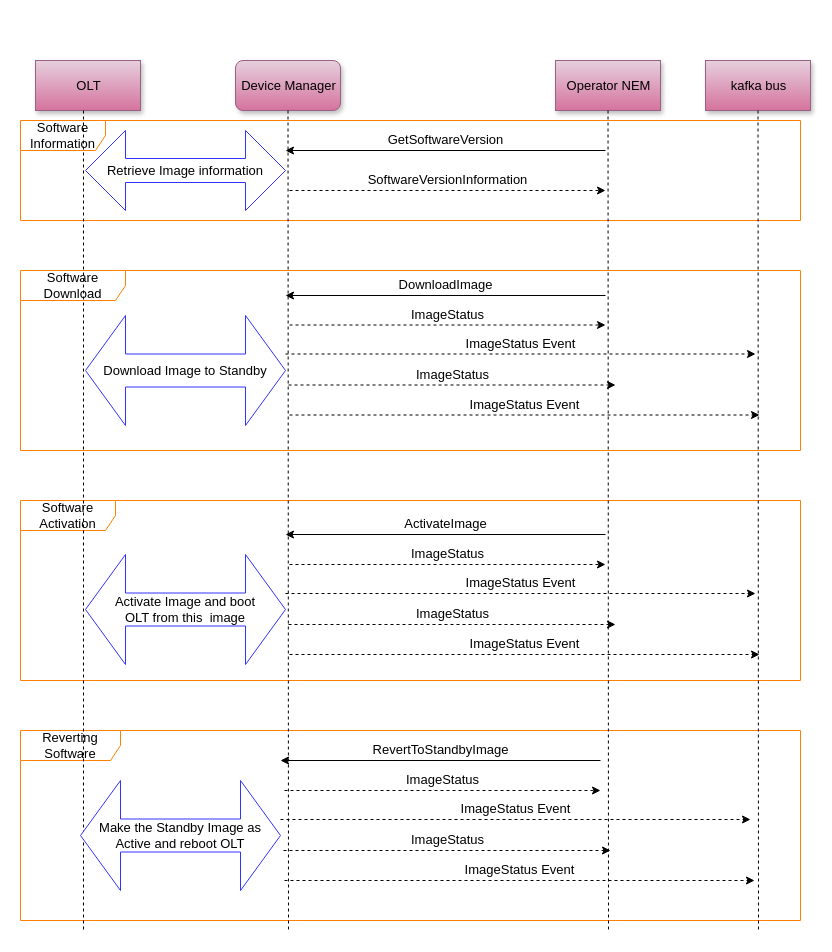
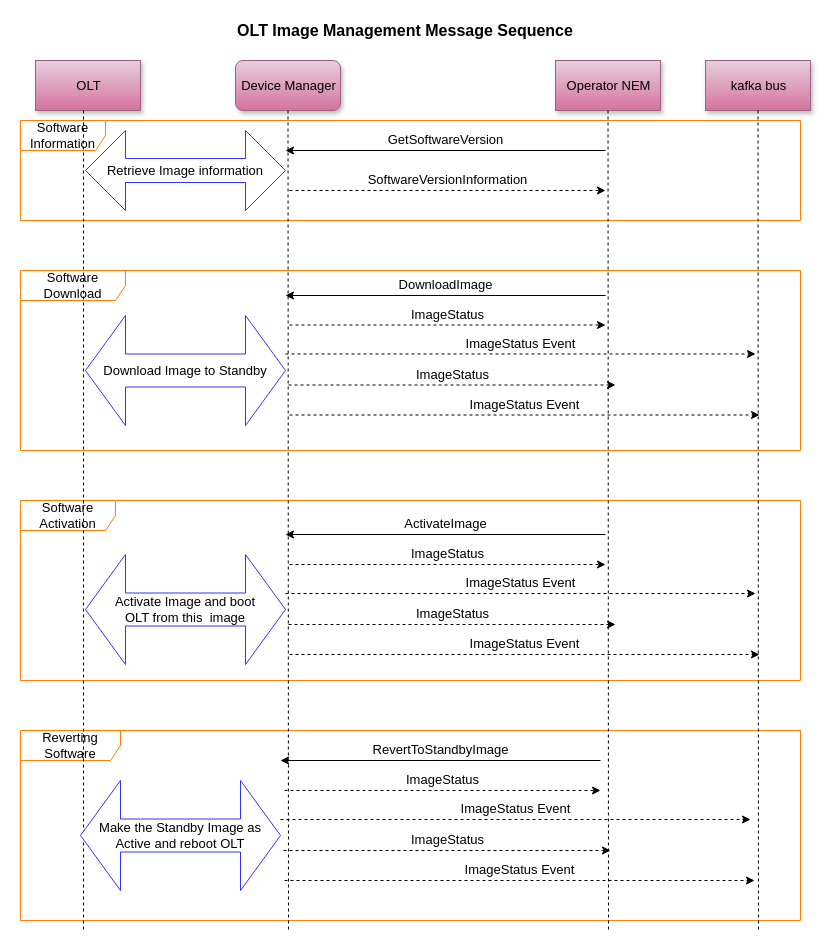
node "OLT Image Management Message Sequence": added
